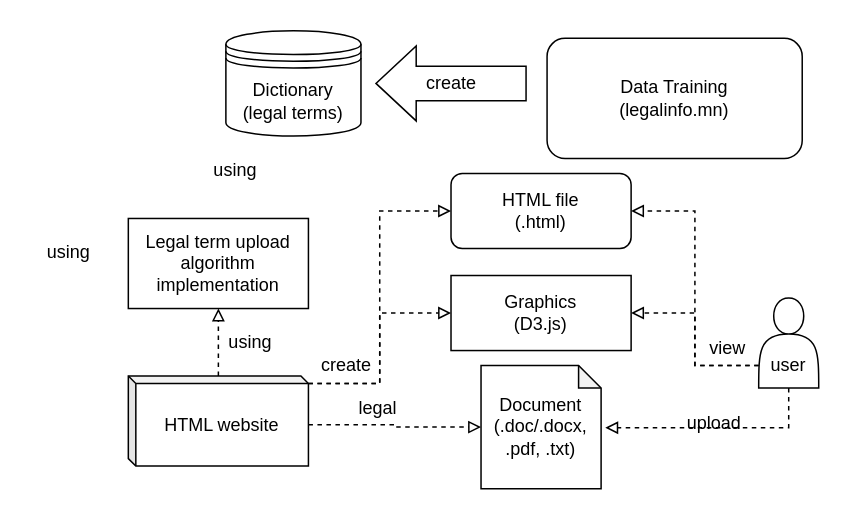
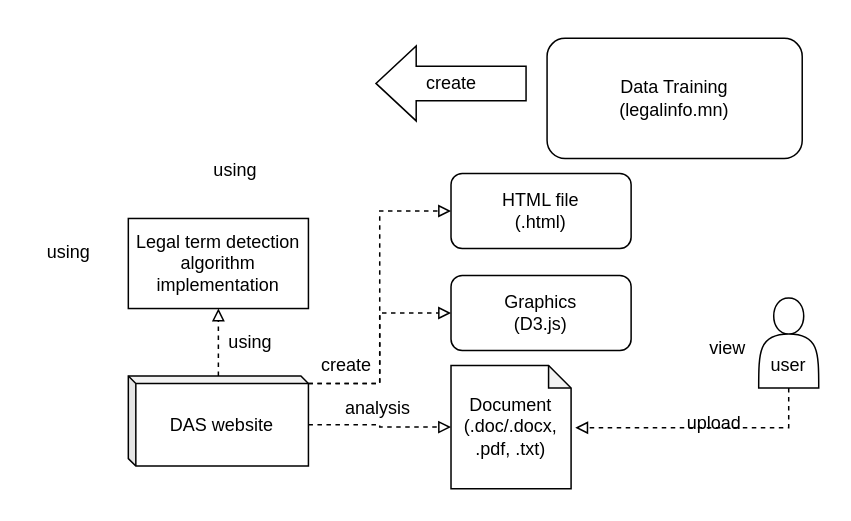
node "Dictionary(legal terms)": removed
edge "user" -> "HTML file (.html)": removed
node "Legal term upload algorithm implementation": label "Legal term upload algorithm implementation" -> "Legal term detection algorithm implementation"
node "Graphics (D3.js)": shape rectangle -> rounded rectangle
edge "user" -> "Graphics (D3.js)": removed
node "legal": label "legal" -> "analysis"
node "HTML website": label "HTML website" -> "DAS website"
node "Document(.doc/.docx, .pdf, .txt)": moved (541, 427) -> (511, 427)
